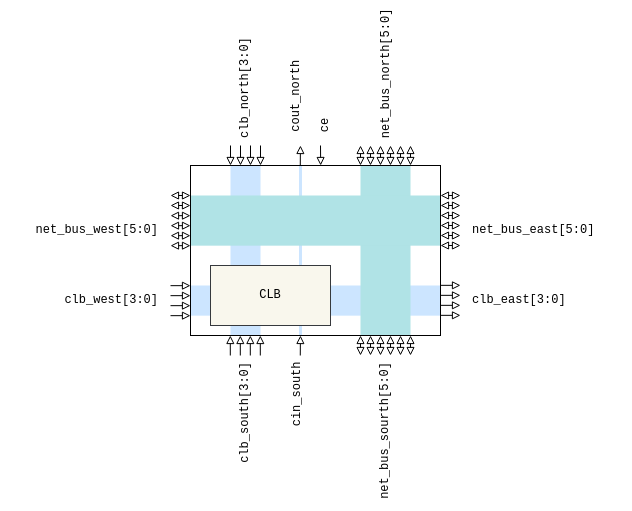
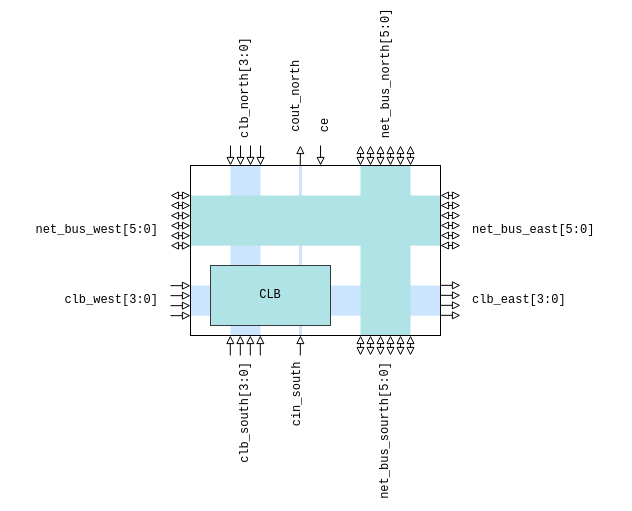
node "CLB": fillcolor #f9f7ed -> #b0e3e6
